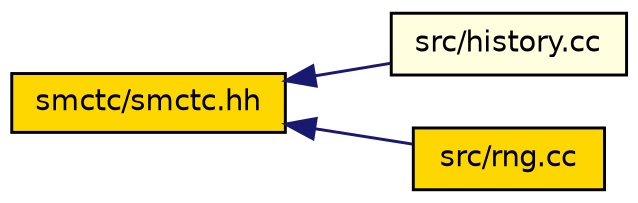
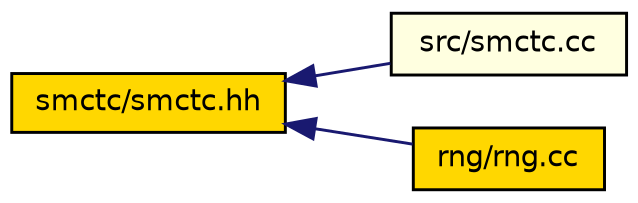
node "src/history.cc": label "src/history.cc" -> "src/smctc.cc"
node "src/rng.cc": label "src/rng.cc" -> "rng/rng.cc"
